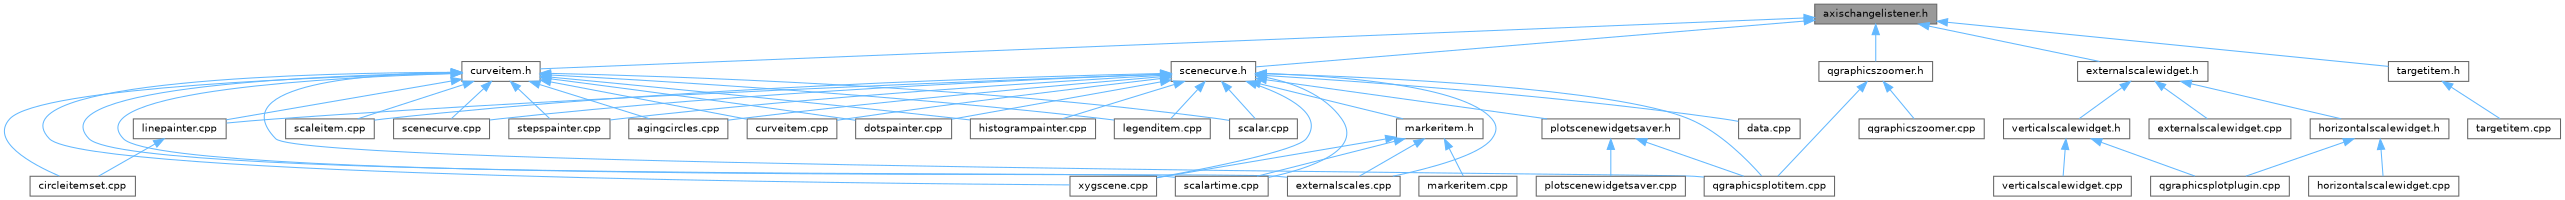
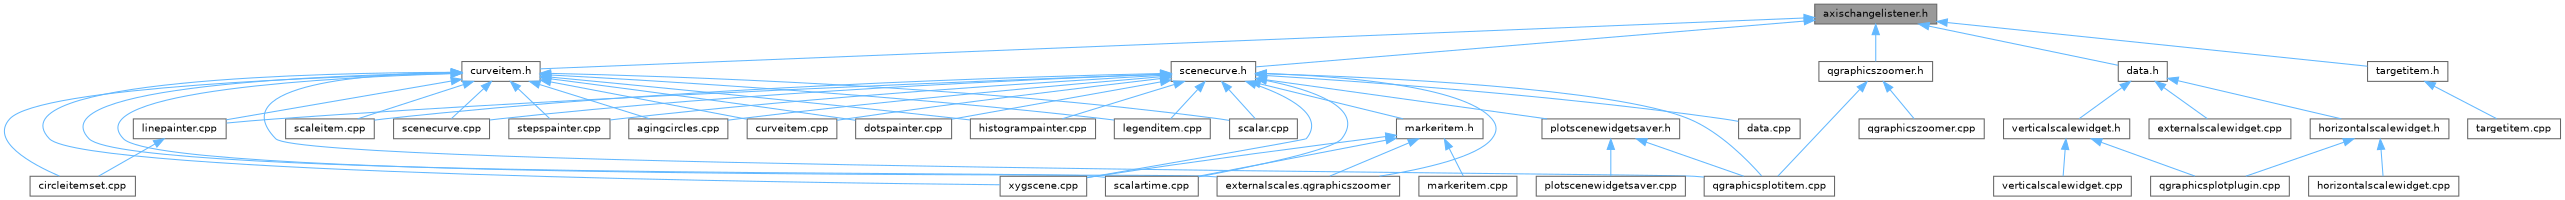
node "externalscalewidget.h": label "externalscalewidget.h" -> "data.h"
node "externalscales.cpp": label "externalscales.cpp" -> "externalscales.qgraphicszoomer"
